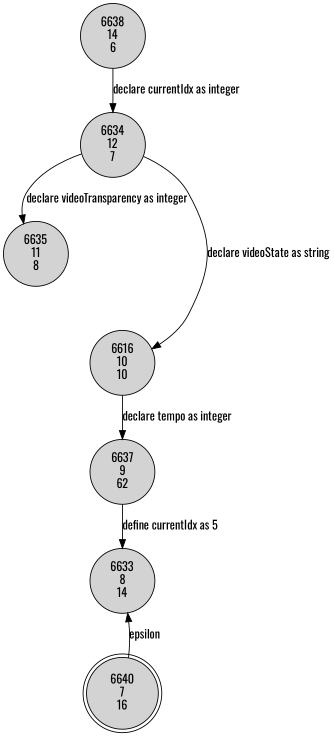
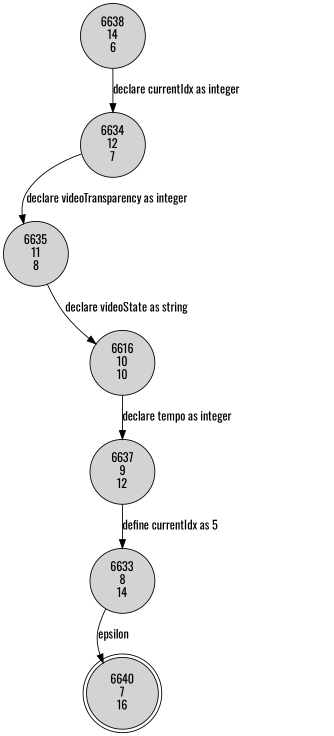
edge "6634 12 7" -> "6616 10 10": now "6635 11 8" -> "6616 10 10"
node "6637 9 62": label "6637 9 62" -> "6637 9 12"
edge "6640 7 16" -> "6633 8 14": reversed
